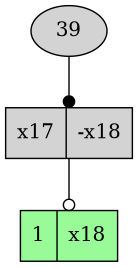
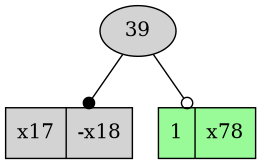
edge "x17" -> "1": now "39" -> "1"
node "1": text "x18" -> "x78"
